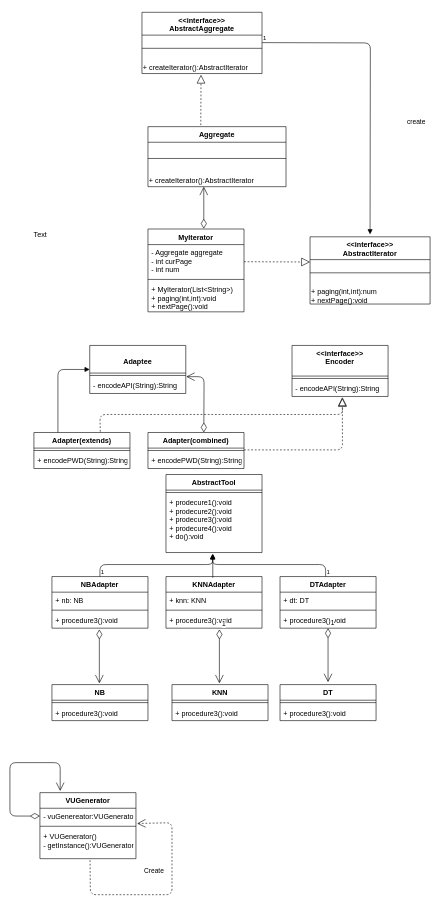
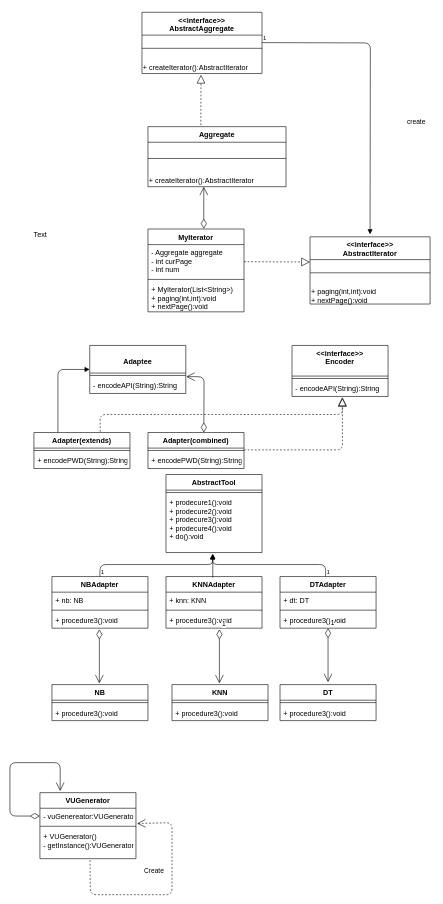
node "+ paging(int,int):num+ nextPage():void": label "+ paging(int,int):num+ nextPage():void" -> "+ paging(int,int):void+ nextPage():void"
